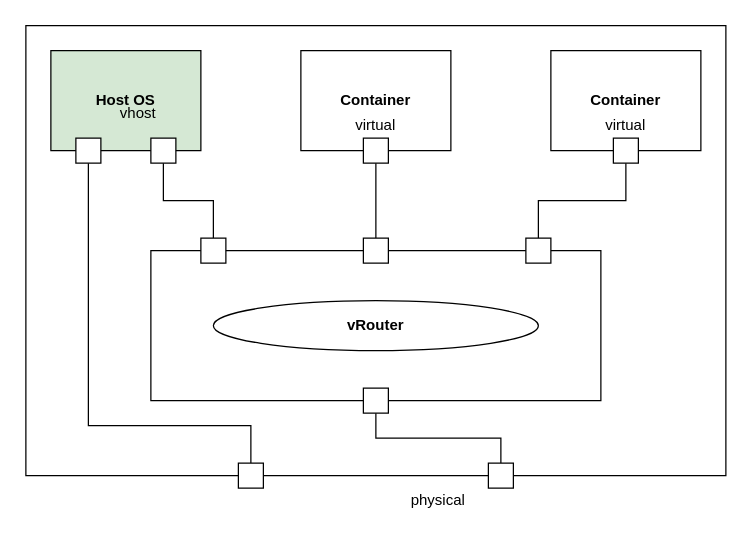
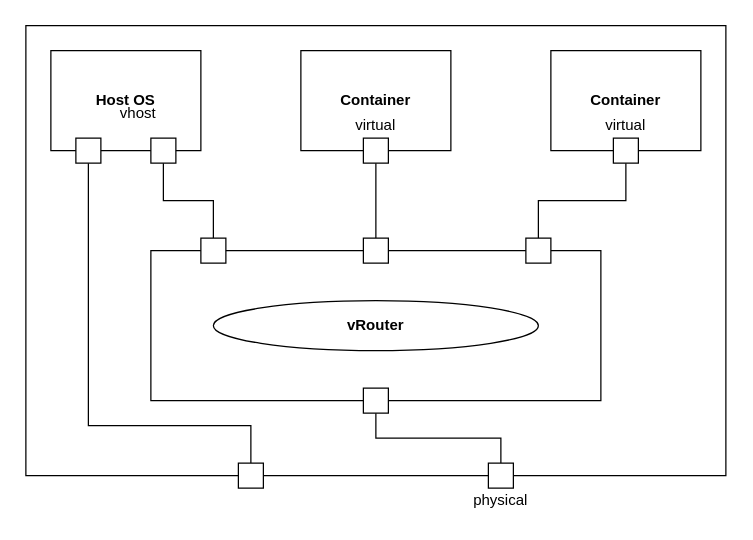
node "Host OS": fillcolor #d5e8d4 -> #ffffff
node "physical": moved (438, 501) -> (501, 501)
